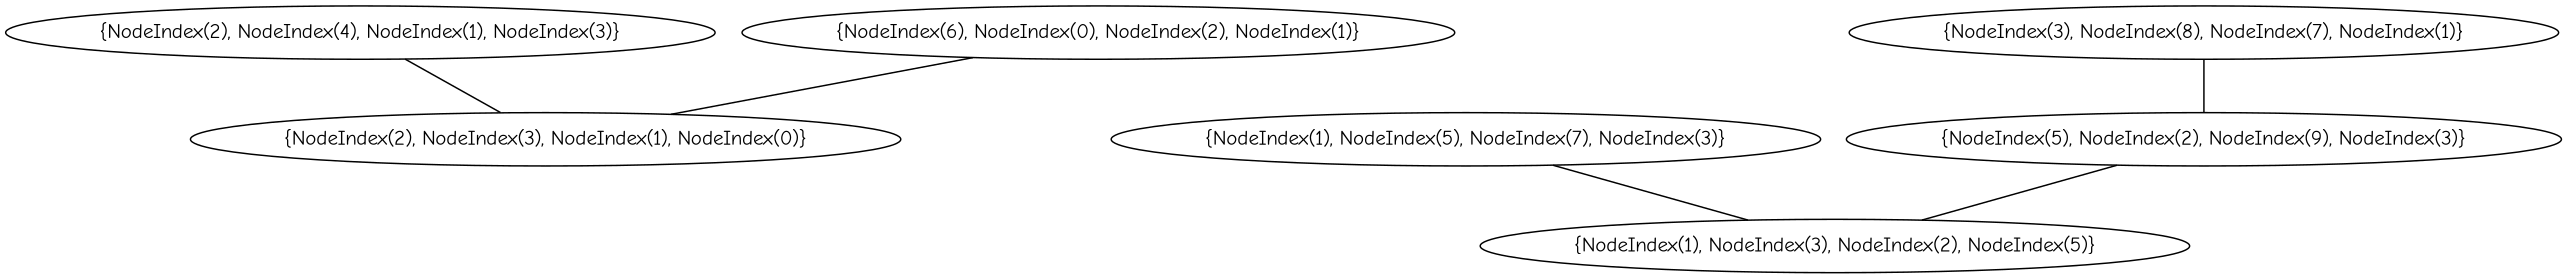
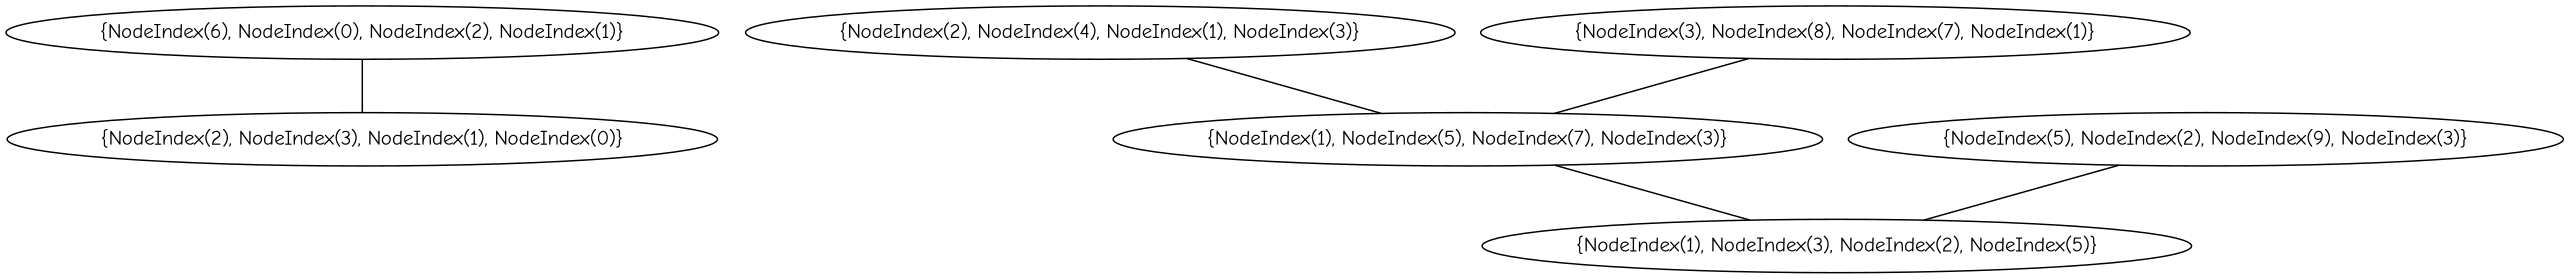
edge "{NodeIndex(2), NodeIndex(4), NodeIndex(1), NodeIndex(3)}" -- "{NodeIndex(2), NodeIndex(3), NodeIndex(1), NodeIndex(0)}": now "{NodeIndex(2), NodeIndex(4), NodeIndex(1), NodeIndex(3)}" -- "{NodeIndex(1), NodeIndex(5), NodeIndex(7), NodeIndex(3)}"
edge "{NodeIndex(3), NodeIndex(8), NodeIndex(7), NodeIndex(1)}" -- "{NodeIndex(5), NodeIndex(2), NodeIndex(9), NodeIndex(3)}": now "{NodeIndex(3), NodeIndex(8), NodeIndex(7), NodeIndex(1)}" -- "{NodeIndex(1), NodeIndex(5), NodeIndex(7), NodeIndex(3)}"
